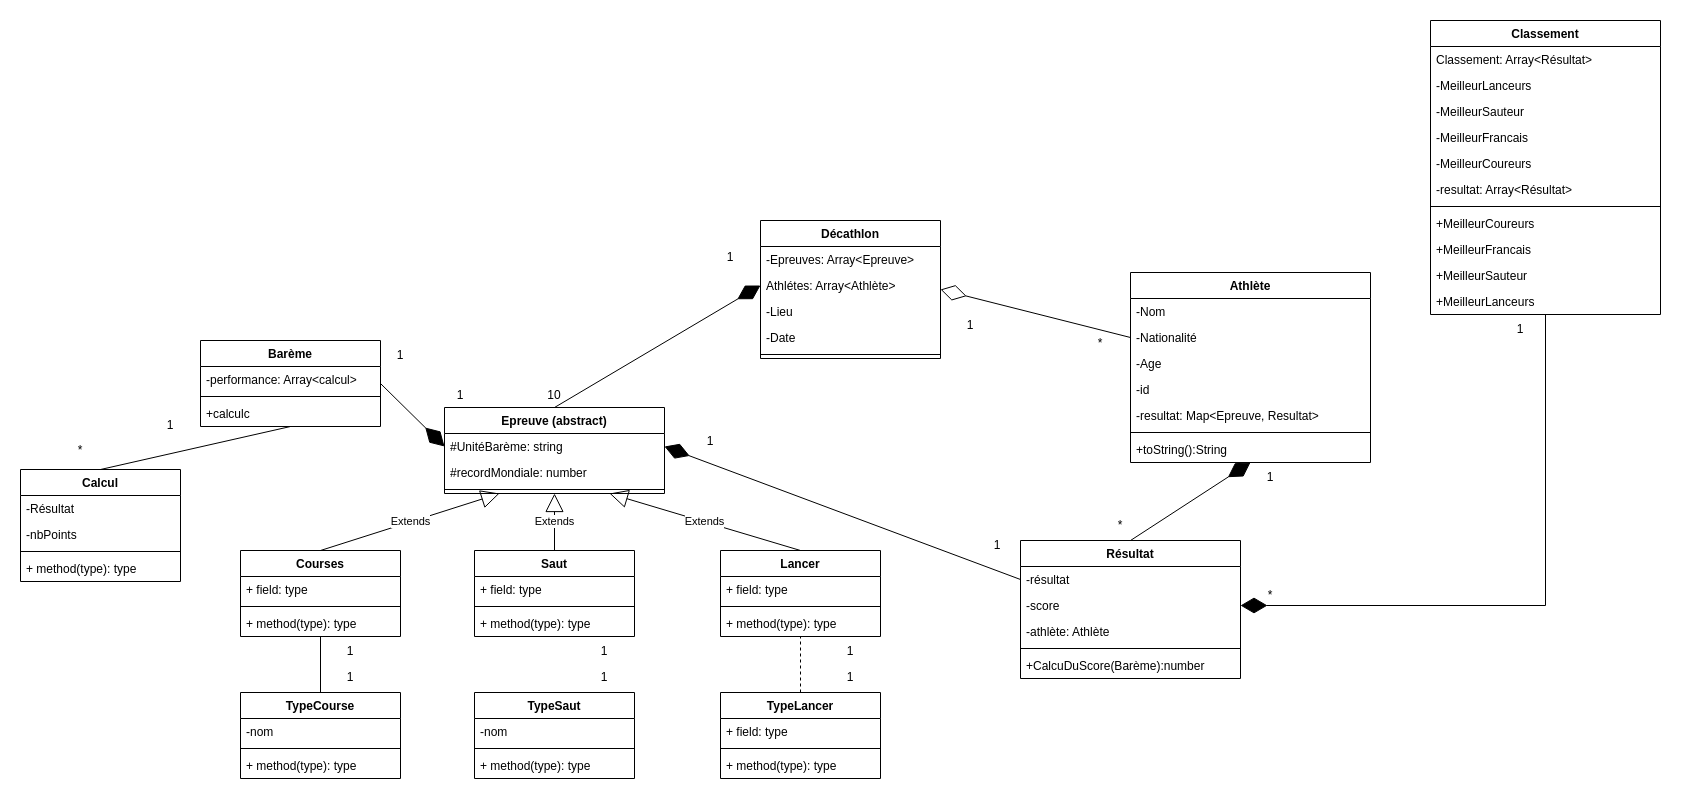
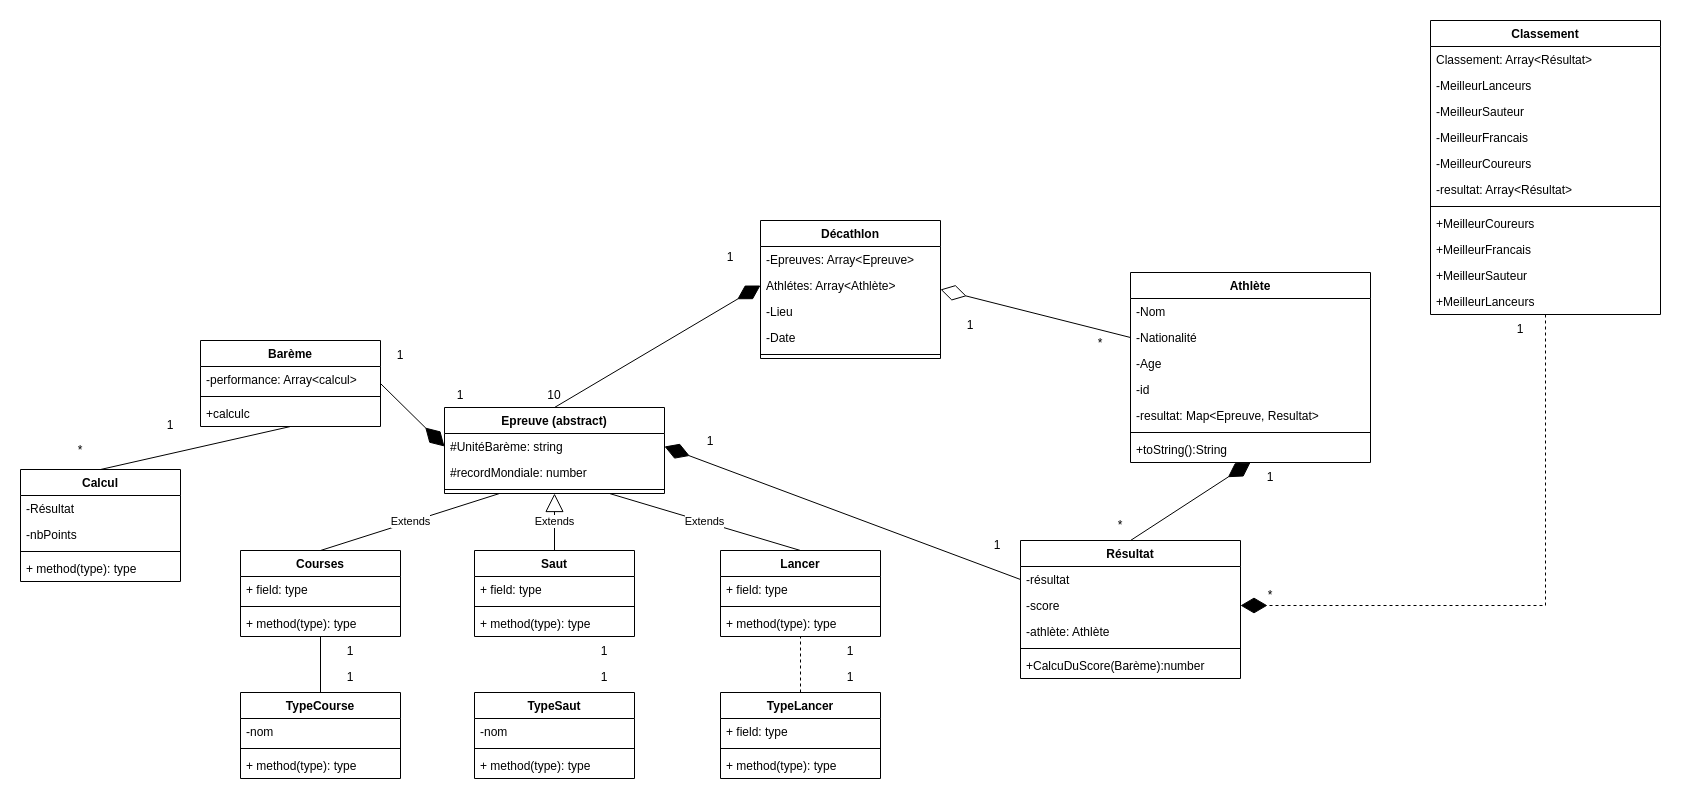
edge "Courses" -> "Epreuve (abstract)": arrowhead block -> none
edge "Lancer" -> "Epreuve (abstract)": arrowhead block -> none
edge "Classement" -> "-score": style solid -> dashed
